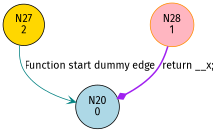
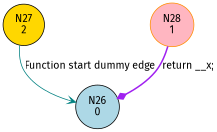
node "N20 0": label "N20 0" -> "N26 0"
